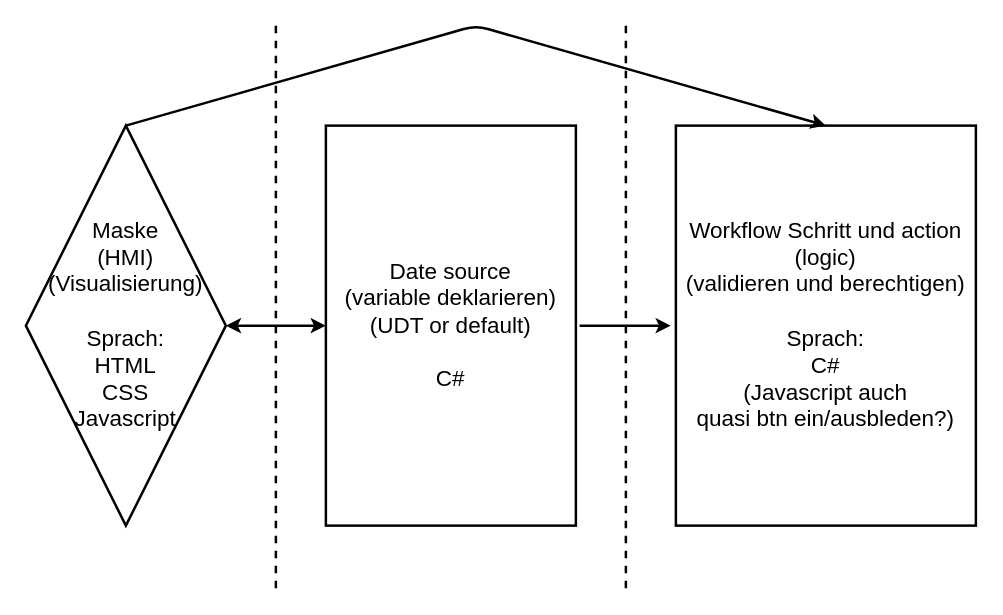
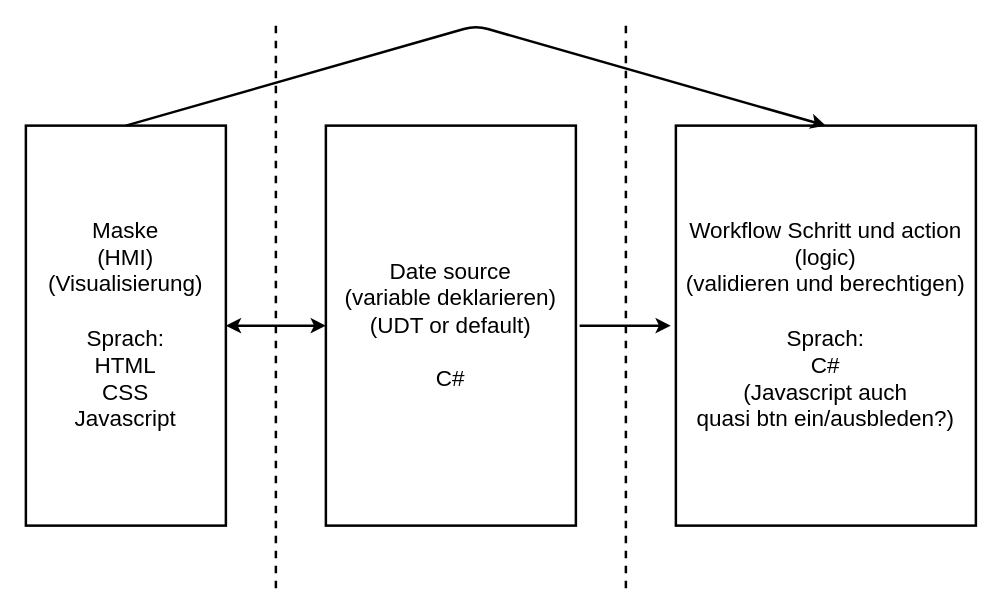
node "Maske(HMI)(Visualisierung)Sprach:HTMLCSSJavascript": shape diamond -> rectangle
